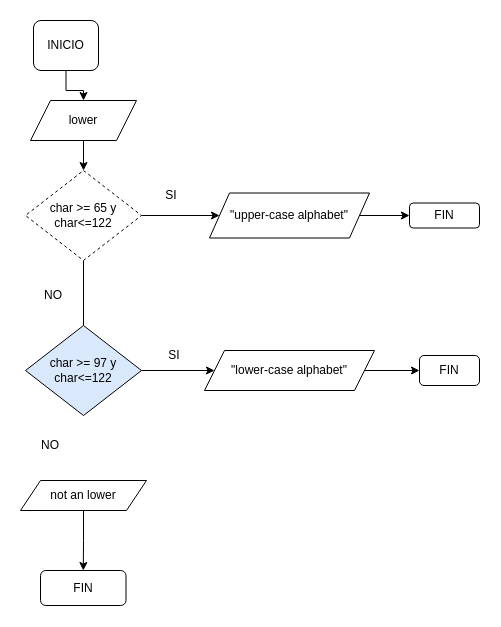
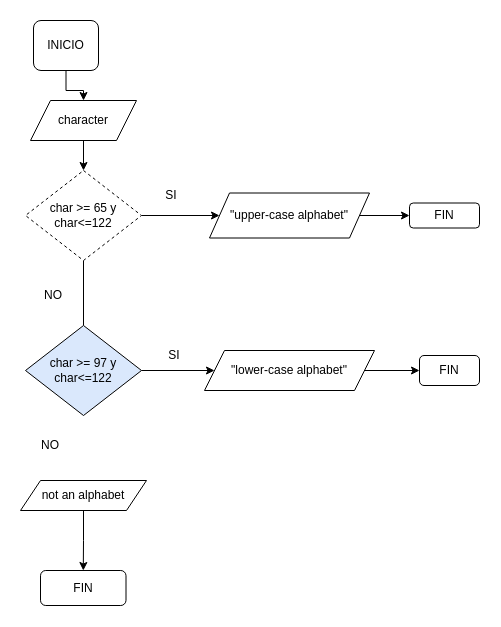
node "lower": label "lower" -> "character"
node "not an lower": label "not an lower" -> "not an alphabet"
